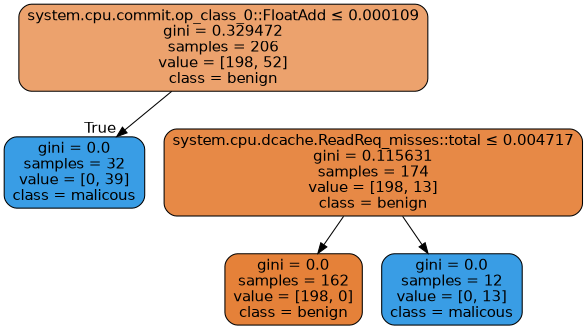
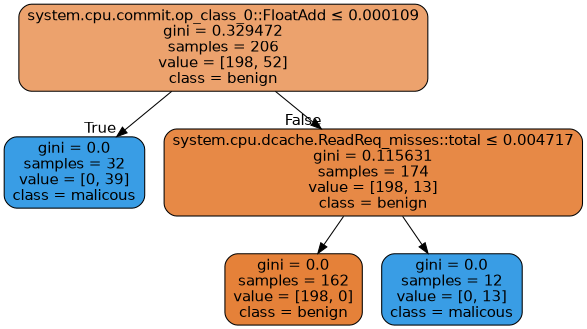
edge "system.cpu.commit.op_class_0::FloatAdd ≤ 0.000109" -> "system.cpu.dcache.ReadReq_misses::total ≤ 0.004717": added
